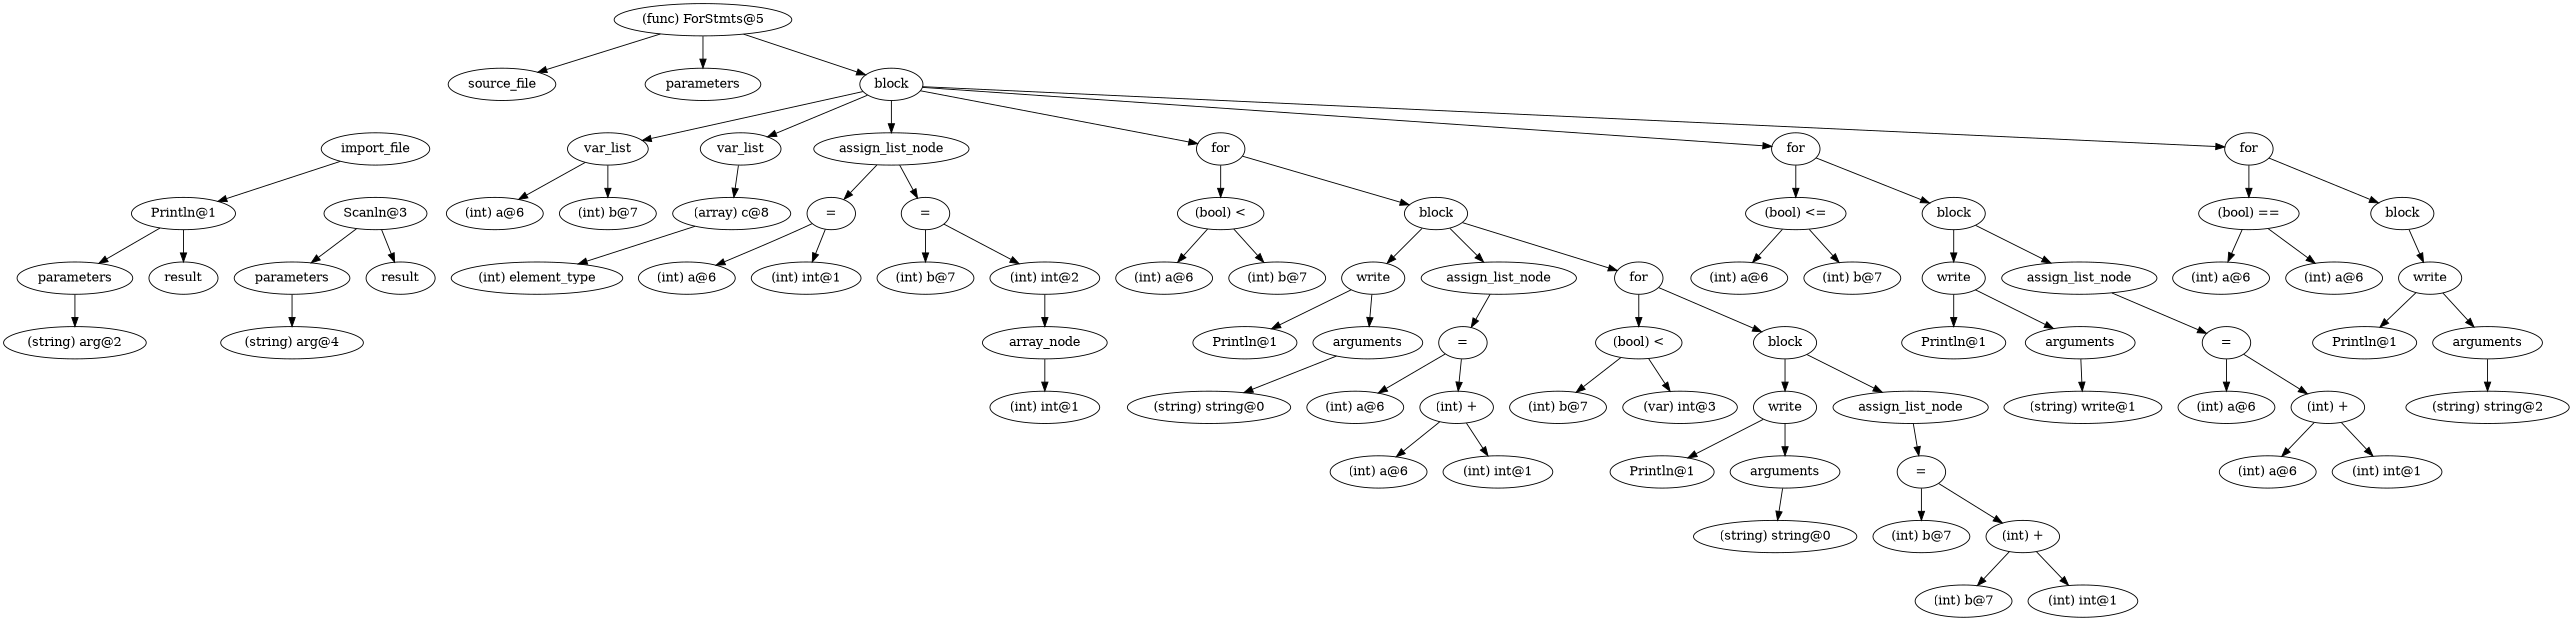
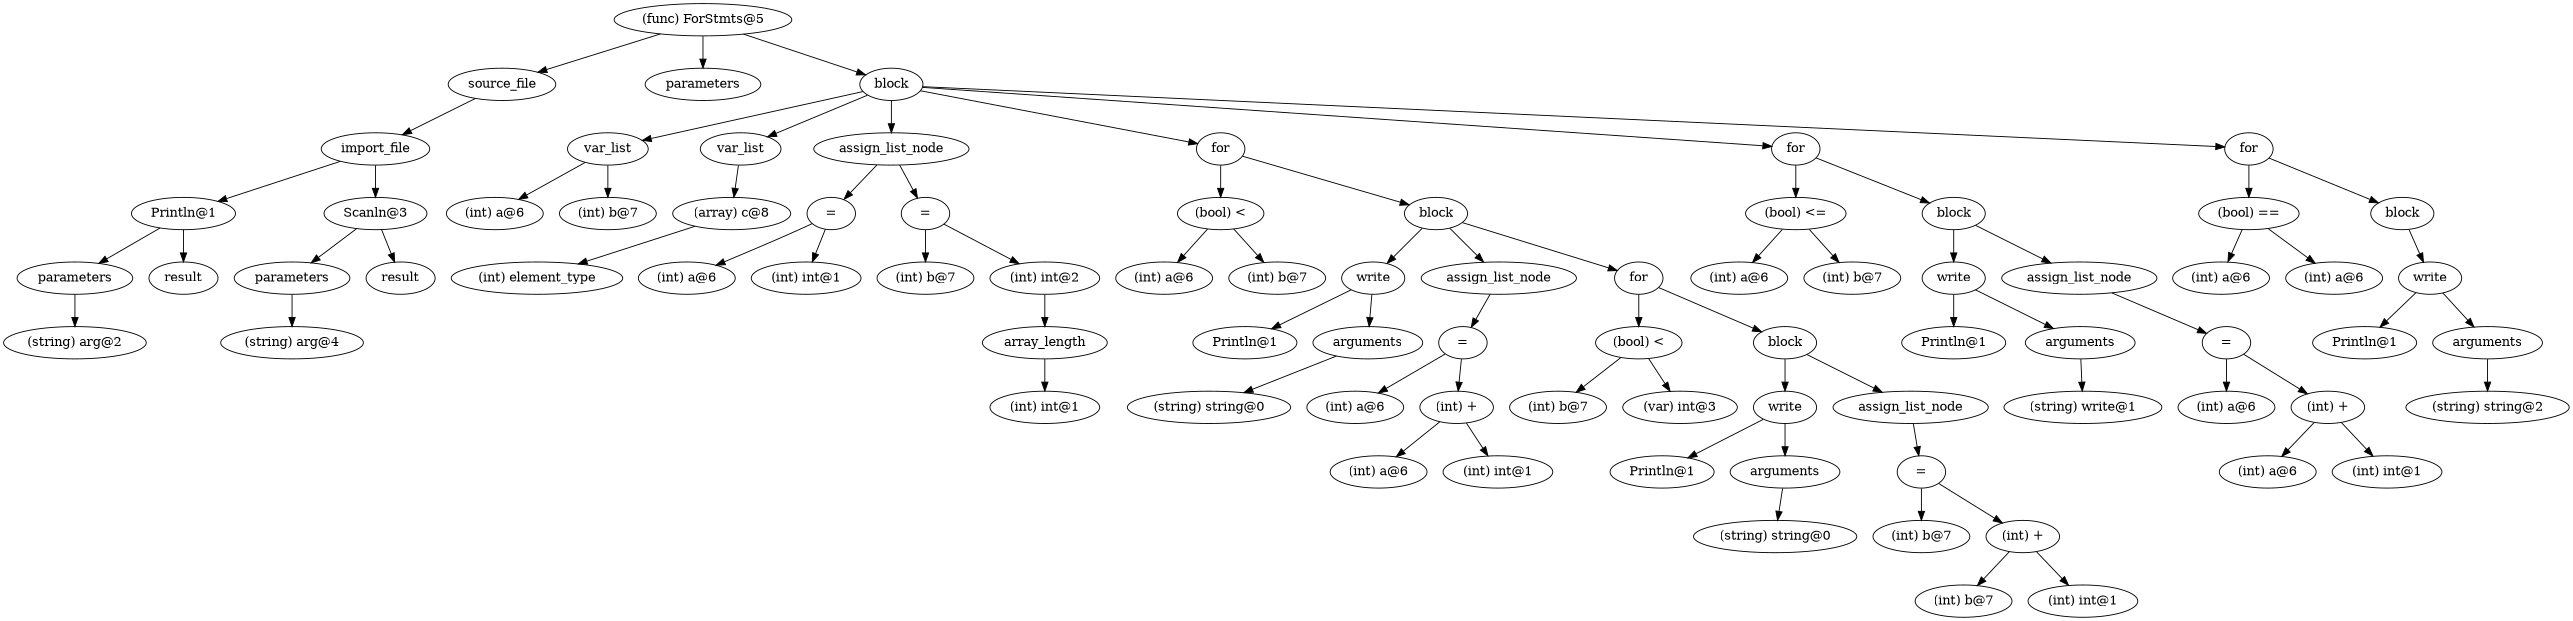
edge "source_file" -> "import_file": added
edge "import_file" -> "Scanln@3": added
node "array_node": label "array_node" -> "array_length"
